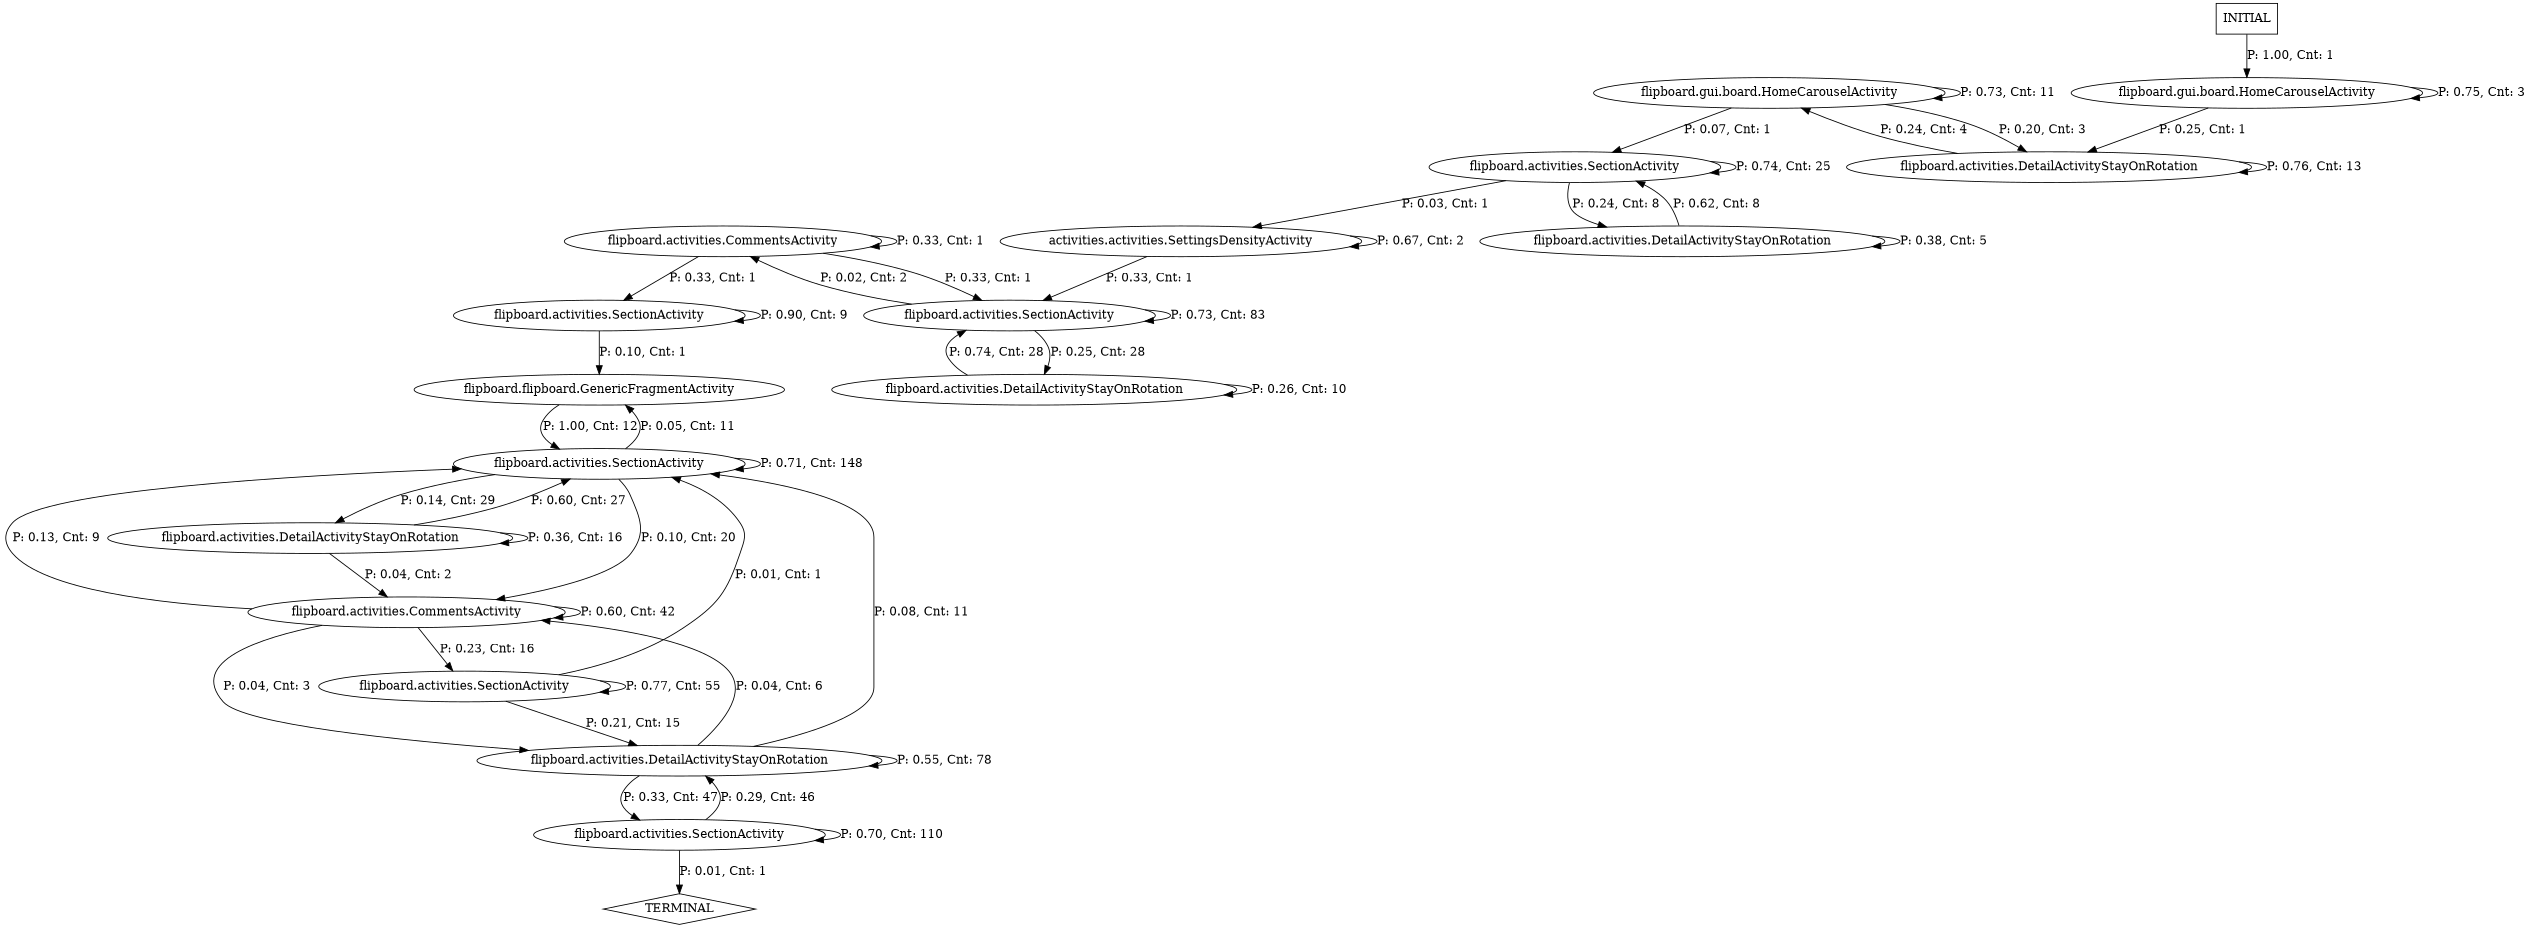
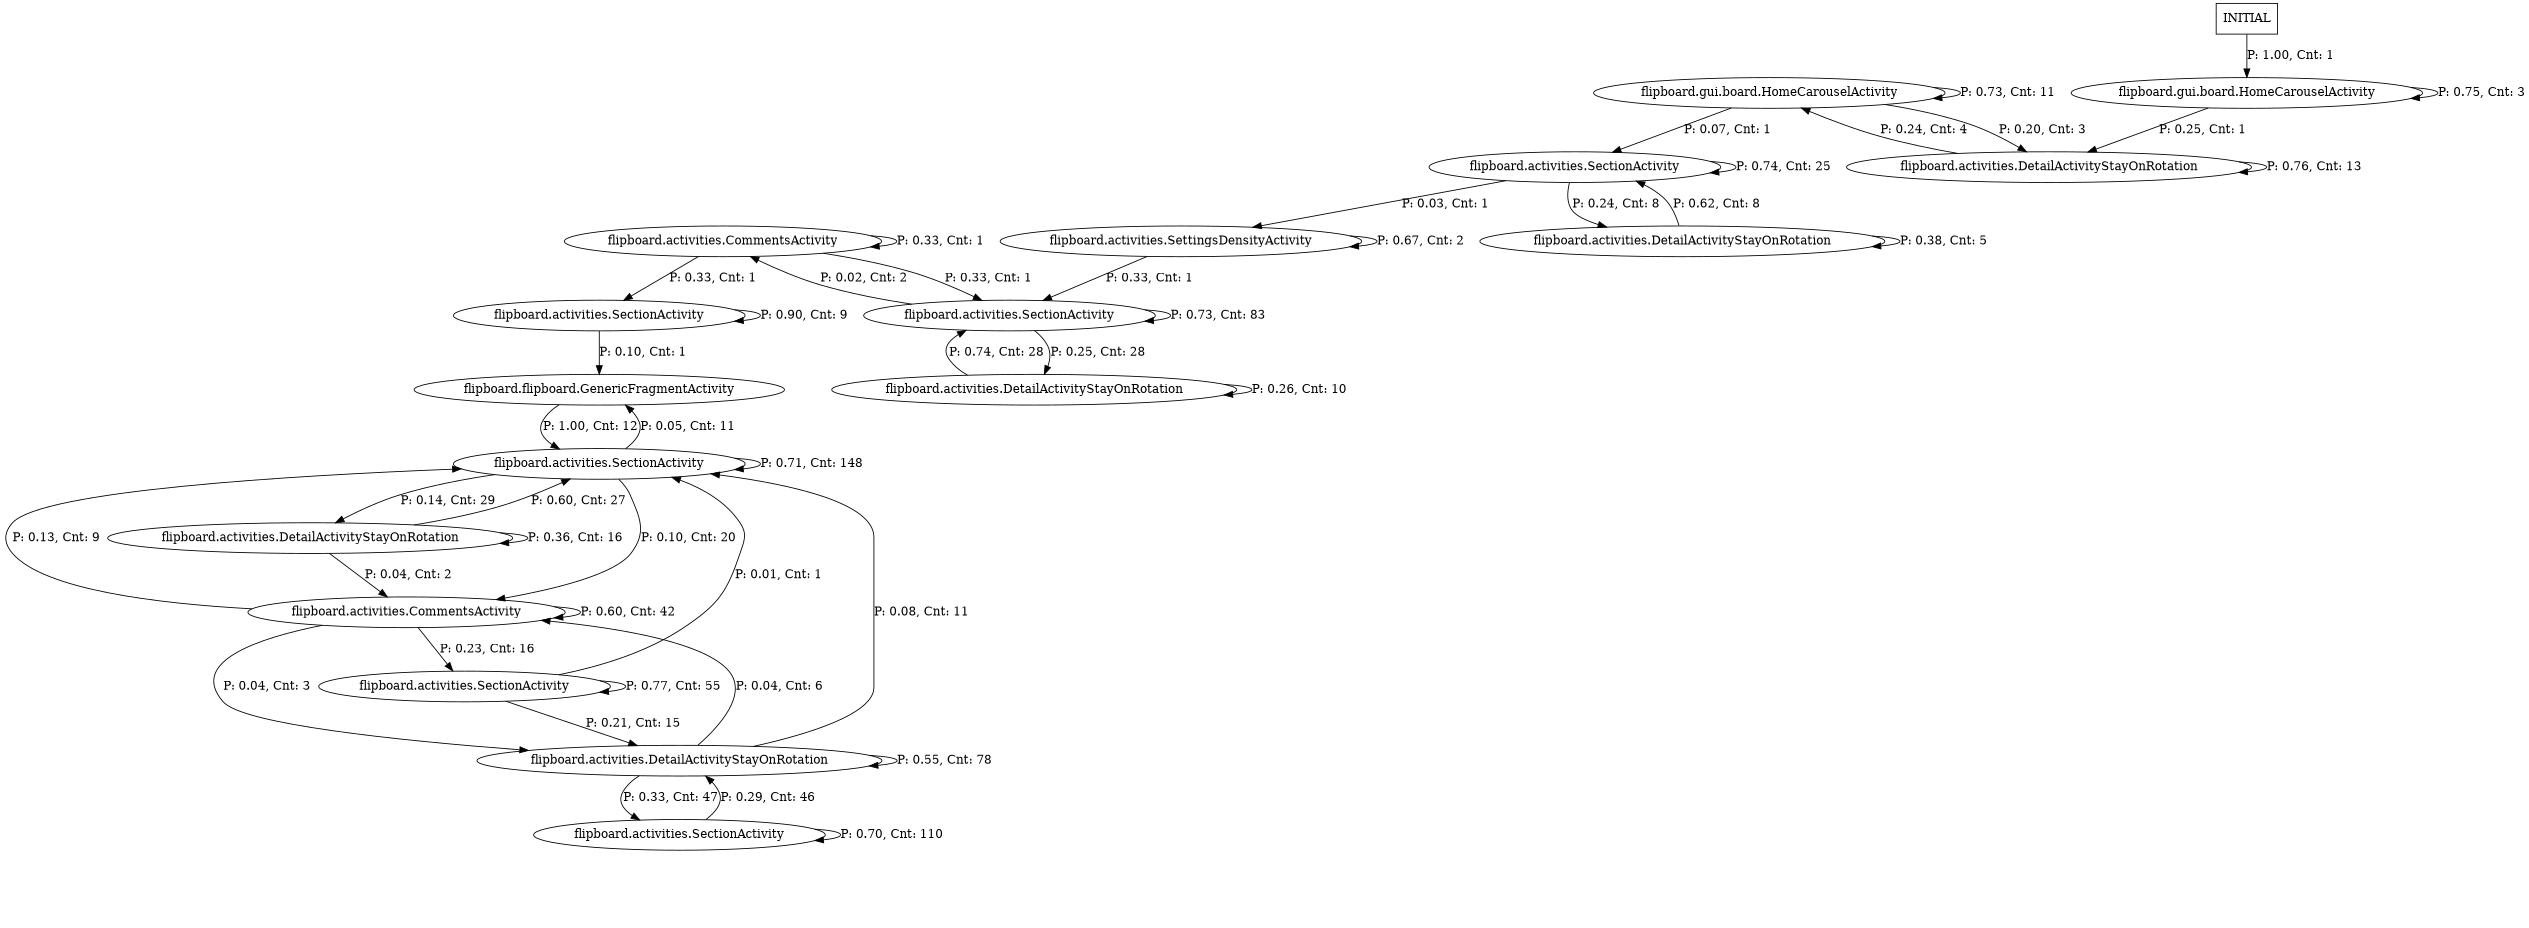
node "activities.activities.SettingsDensityActivity": label "activities.activities.SettingsDensityActivity" -> "flipboard.activities.SettingsDensityActivity"
node "TERMINAL": removed
